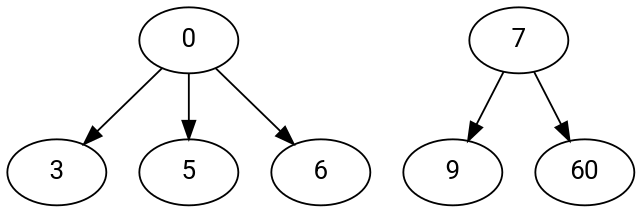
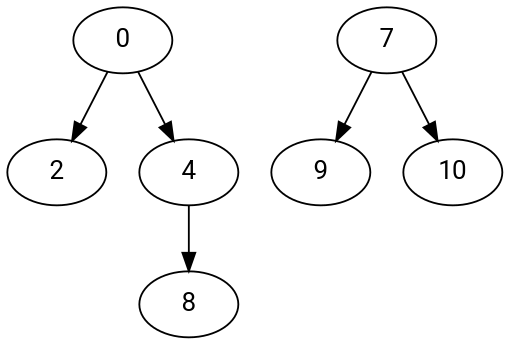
node "3": label "3" -> "2"
node "5": removed
node "6": label "6" -> "4"
node "60": label "60" -> "10"
node "8": added
